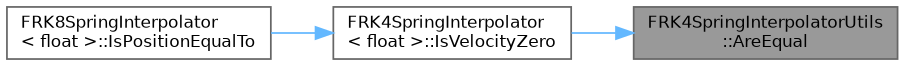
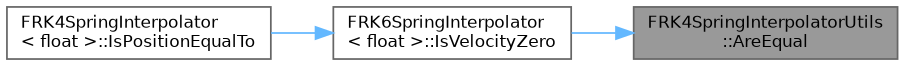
node "FRK8SpringInterpolator < float >::IsPositionEqualTo": label "FRK8SpringInterpolator < float >::IsPositionEqualTo" -> "FRK4SpringInterpolator < float >::IsPositionEqualTo"
node "FRK4SpringInterpolator < float >::IsVelocityZero": label "FRK4SpringInterpolator < float >::IsVelocityZero" -> "FRK6SpringInterpolator < float >::IsVelocityZero"
